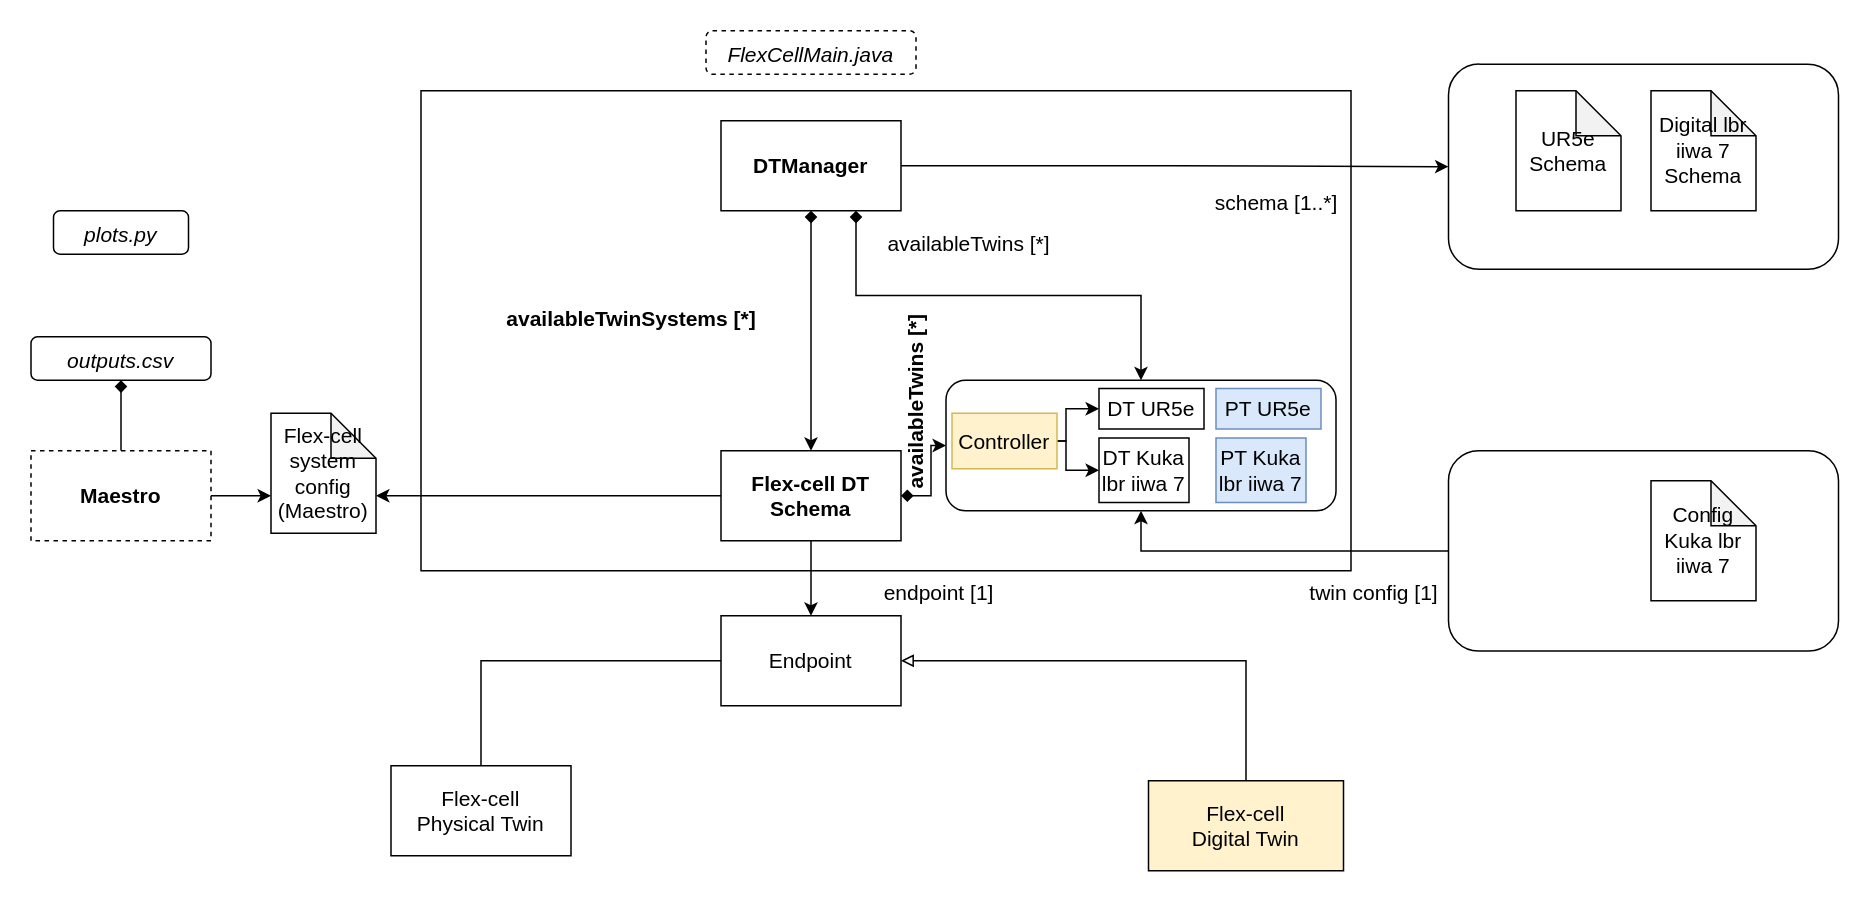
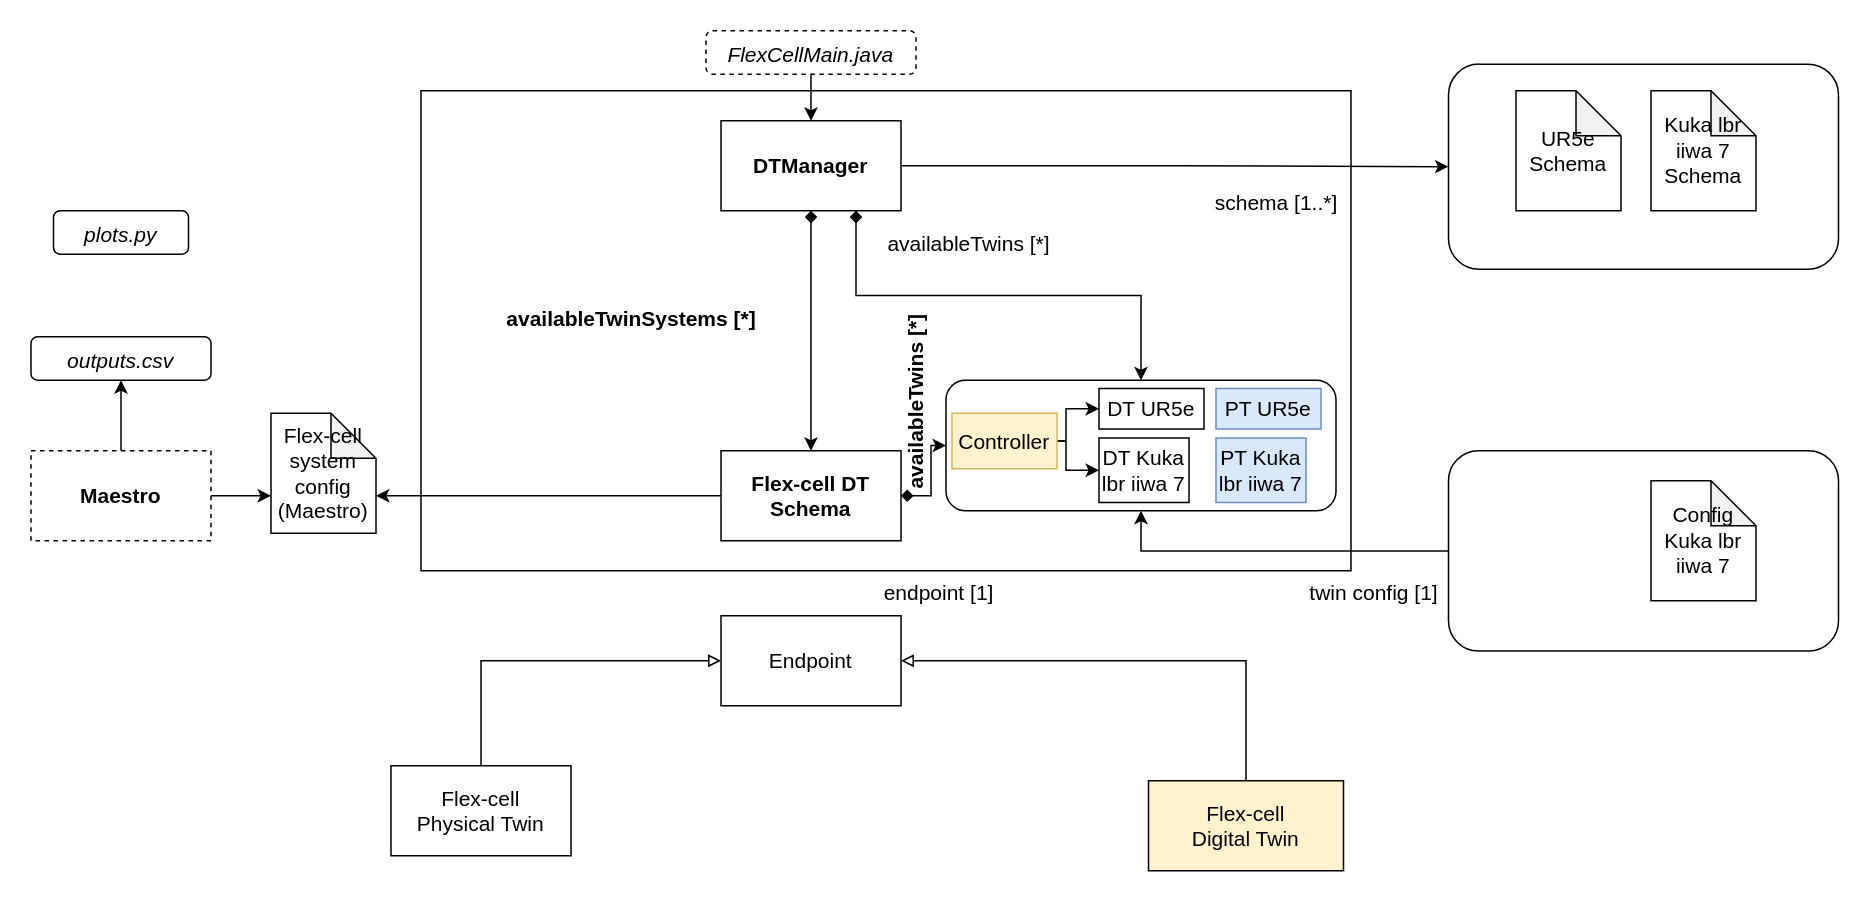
edge "FlexCellMain.java" -> "DTManager": added
node "Digital lbr iiwa 7 Schema": label "Digital lbr iiwa 7 Schema" -> "Kuka lbr iiwa 7 Schema"
edge "Maestro" -> "outputs.csv": arrowhead diamond -> classic
edge "Flex-cell DT Schema" -> "Endpoint": removed
edge "Endpoint" -- "Flex-cell Physical Twin": arrowhead none -> block
